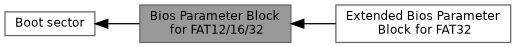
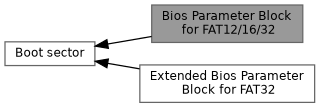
edge "Extended Bios Parameter Block for FAT32" -> "Bios Parameter Block for FAT12/16/32": now "Extended Bios Parameter Block for FAT32" -> "Boot sector"
